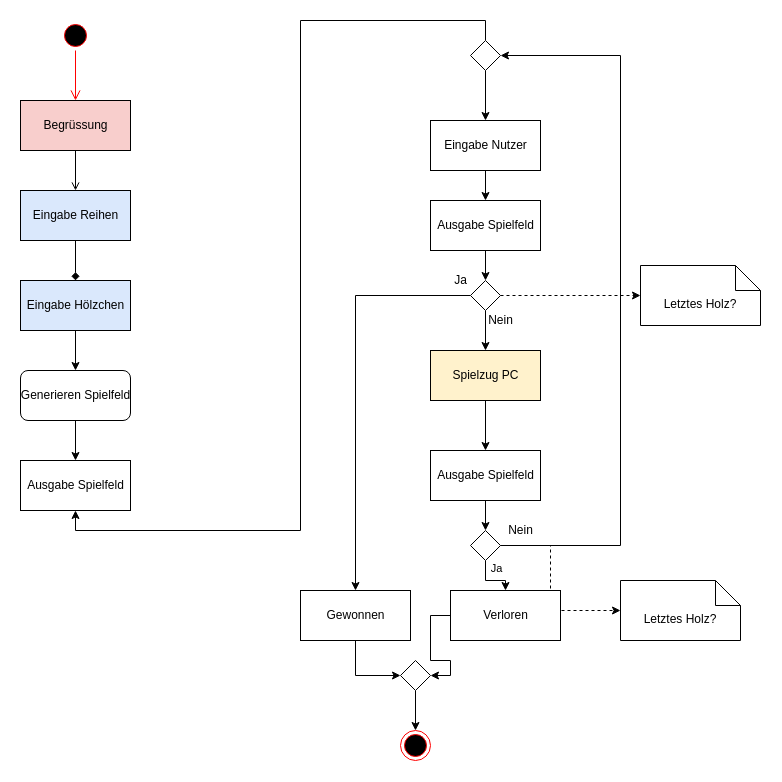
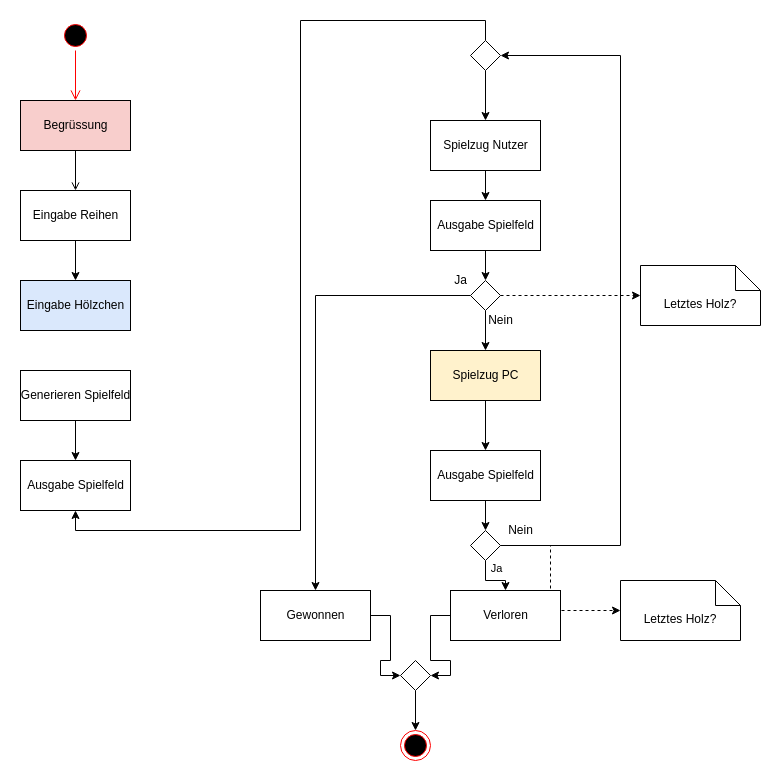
node "Eingabe Nutzer": label "Eingabe Nutzer" -> "Spielzug Nutzer"
node "Eingabe Reihen": fillcolor #dae8fc -> #ffffff
edge "Eingabe Reihen" -> "Eingabe Hölzchen": arrowhead diamond -> classic
edge "Eingabe Hölzchen" -> "Generieren Spielfeld": removed
node "Generieren Spielfeld": shape rounded rectangle -> rectangle
node "Gewonnen": moved (356, 616) -> (316, 616)
